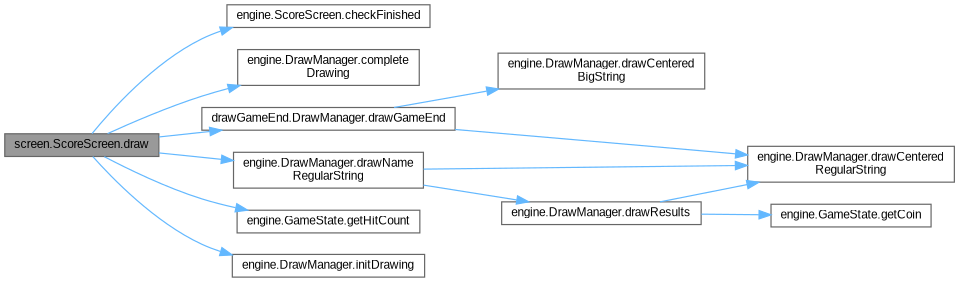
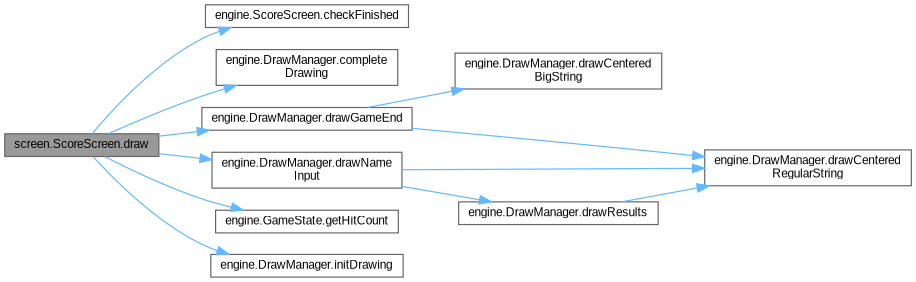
node "drawGameEnd.DrawManager.drawGameEnd": label "drawGameEnd.DrawManager.drawGameEnd" -> "engine.DrawManager.drawGameEnd"
node "engine.DrawManager.drawName RegularString": label "engine.DrawManager.drawName RegularString" -> "engine.DrawManager.drawName Input"
node "engine.GameState.getCoin": removed
